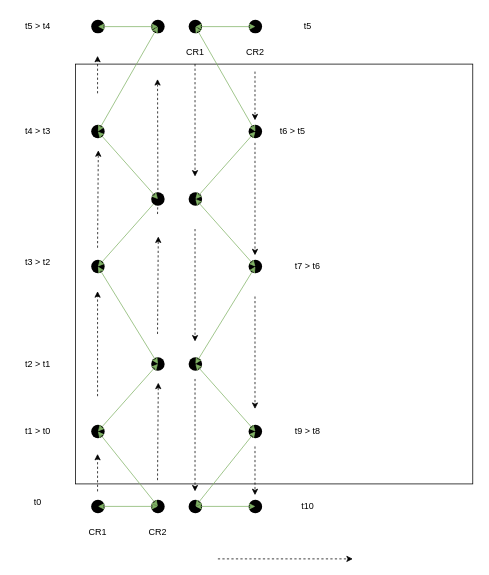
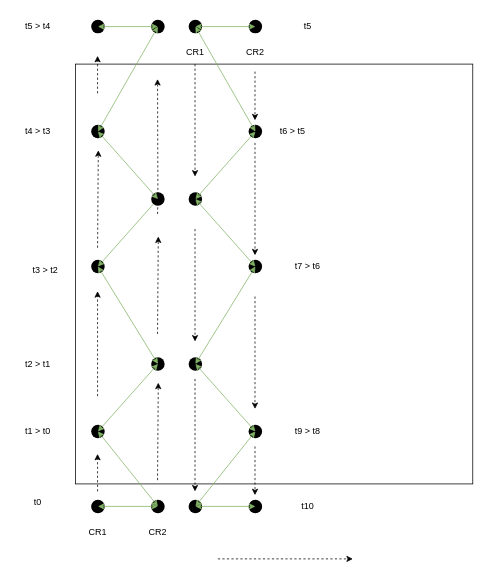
node "t3 > t2": moved (38, 263) -> (45, 270)
